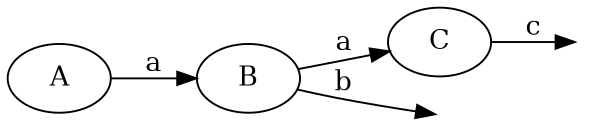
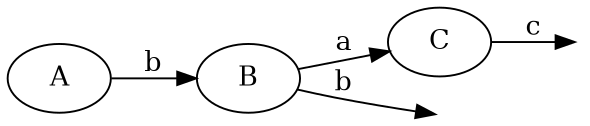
edge "A" -> "B": label "a" -> "b"
